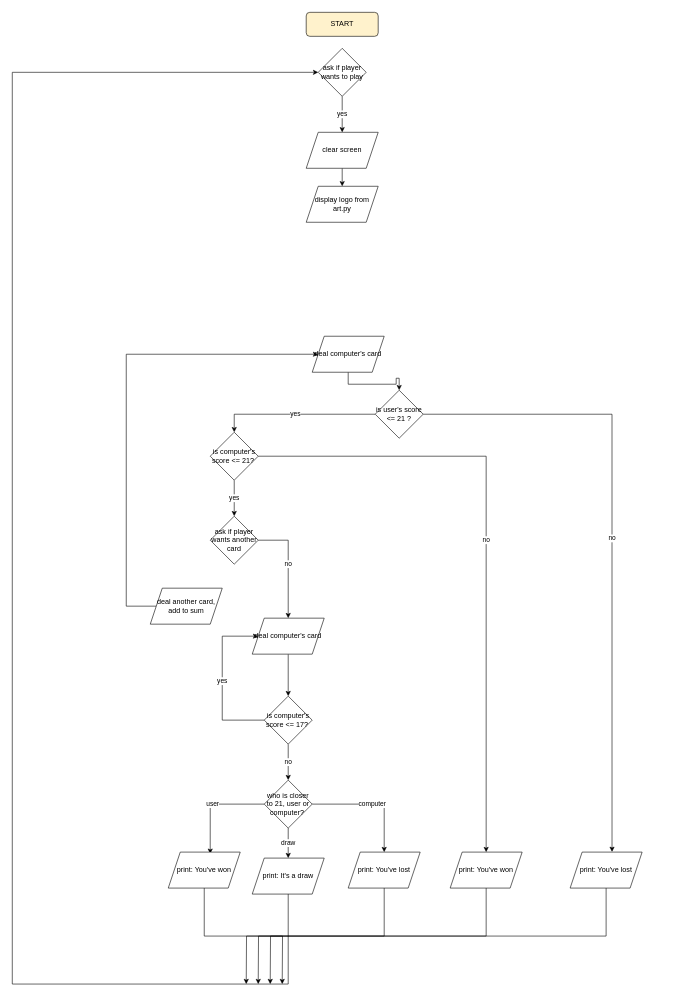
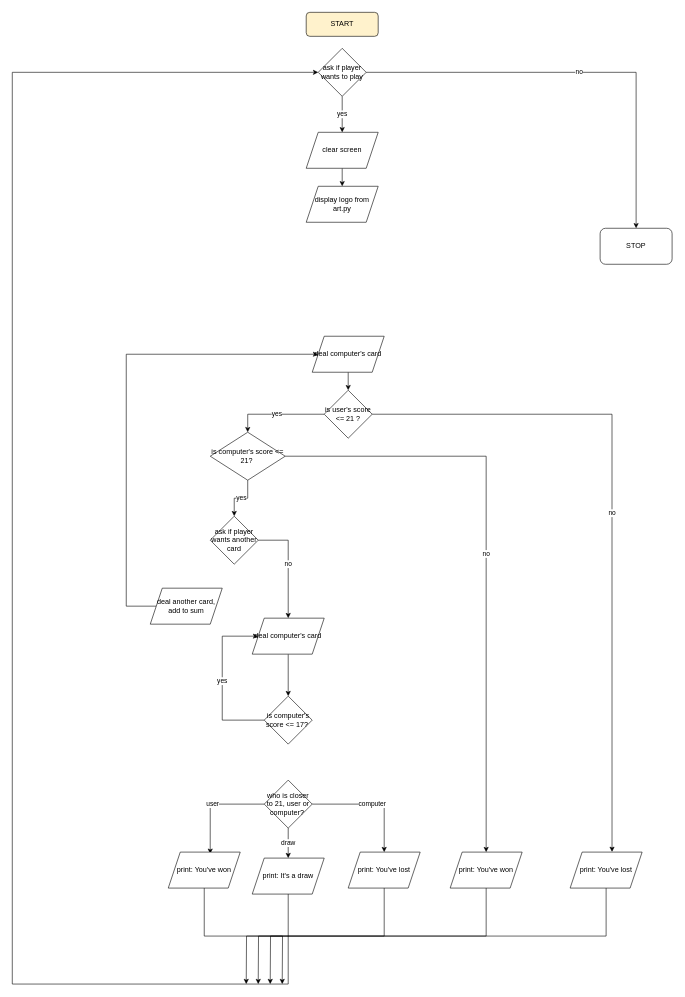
edge "ask if player wants to play" -> "STOP": added, label "no"
node "STOP": added
node "is user's score <= 21 ?": moved (399, 414) -> (348, 414)
node "is computer's score <= 21?": size 48x48 -> 75x48
edge "is computer's score <= 17?" -> "who is closer to 21, user or computer?": removed, label "no"
